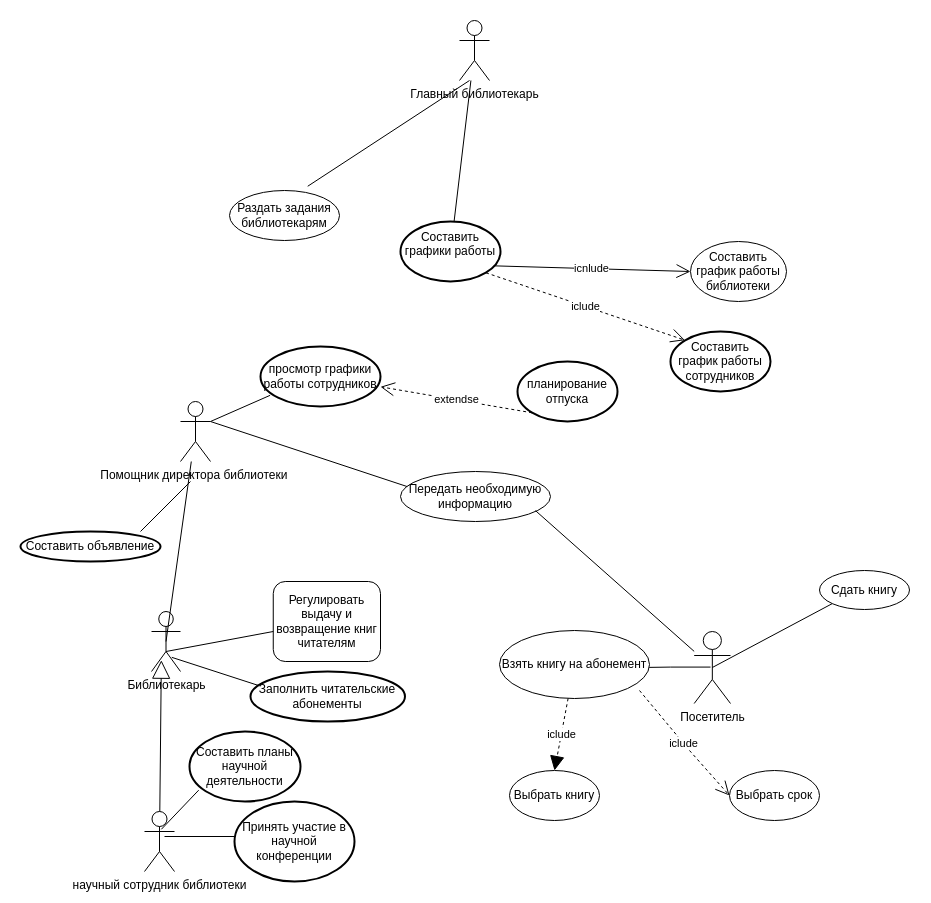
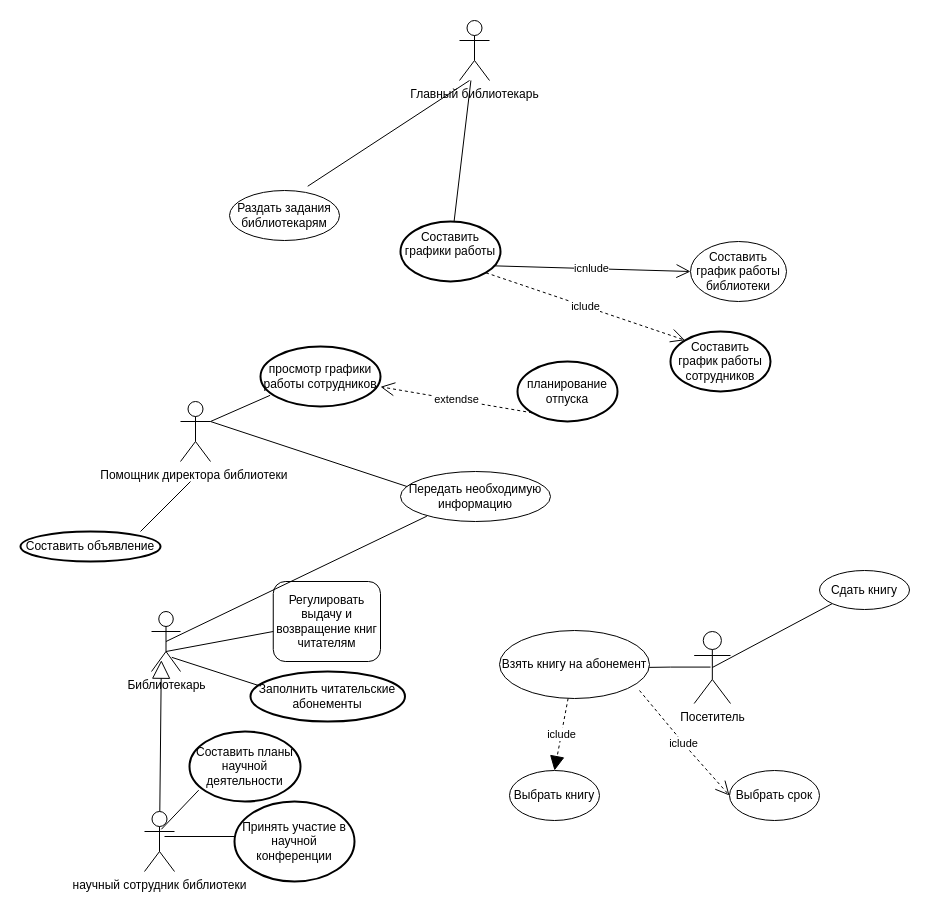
edge "Помощник директора библиотеки" -- "Библиотекарь": now "Передать необходимую информацию" -- "Библиотекарь"
edge "Передать необходимую информацию" -- "Посетитель": removed
